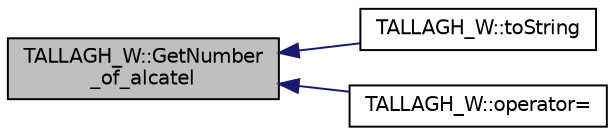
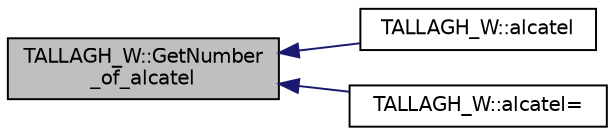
node "TALLAGH_W::toString": label "TALLAGH_W::toString" -> "TALLAGH_W::alcatel"
node "TALLAGH_W::operator=": label "TALLAGH_W::operator=" -> "TALLAGH_W::alcatel="
